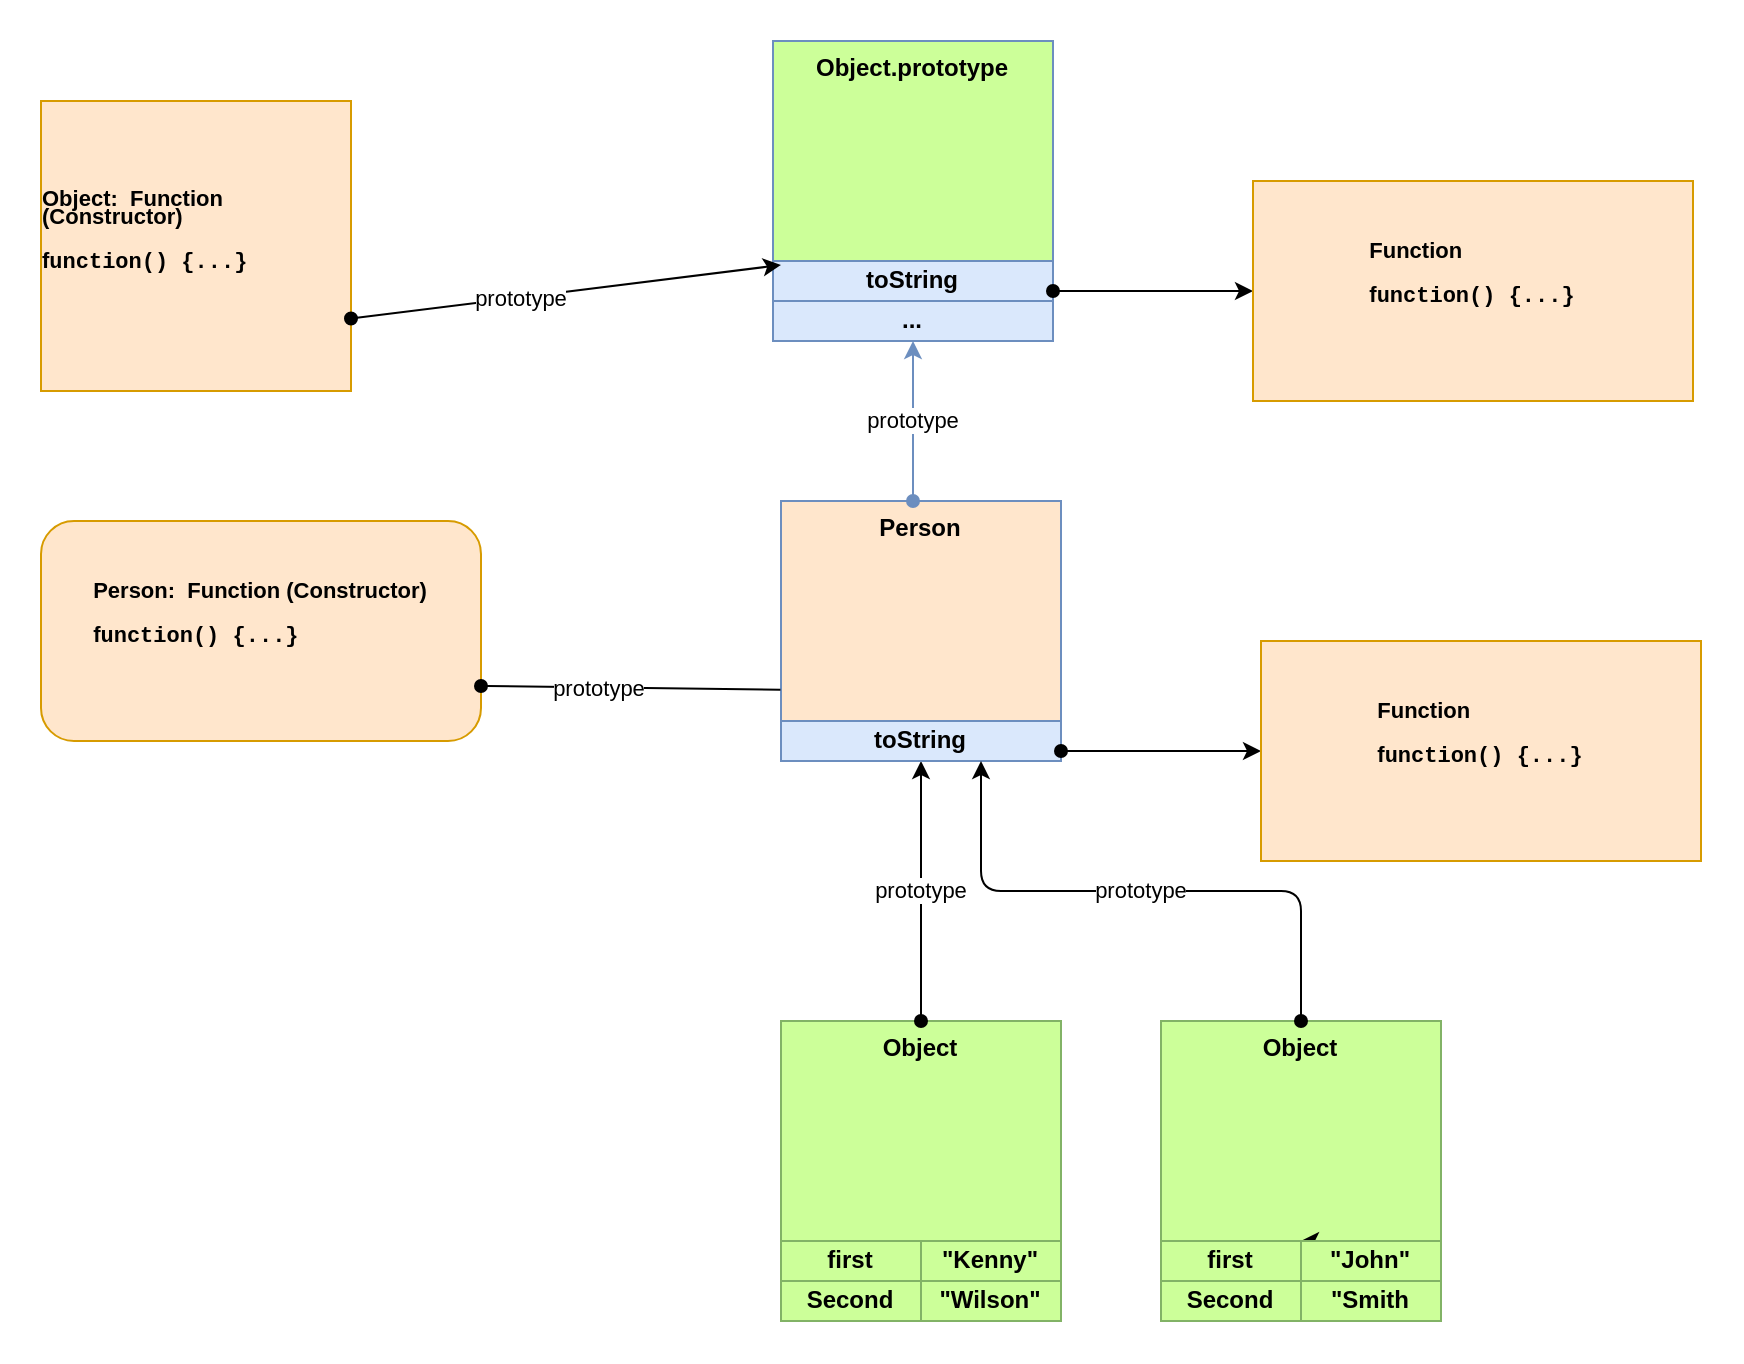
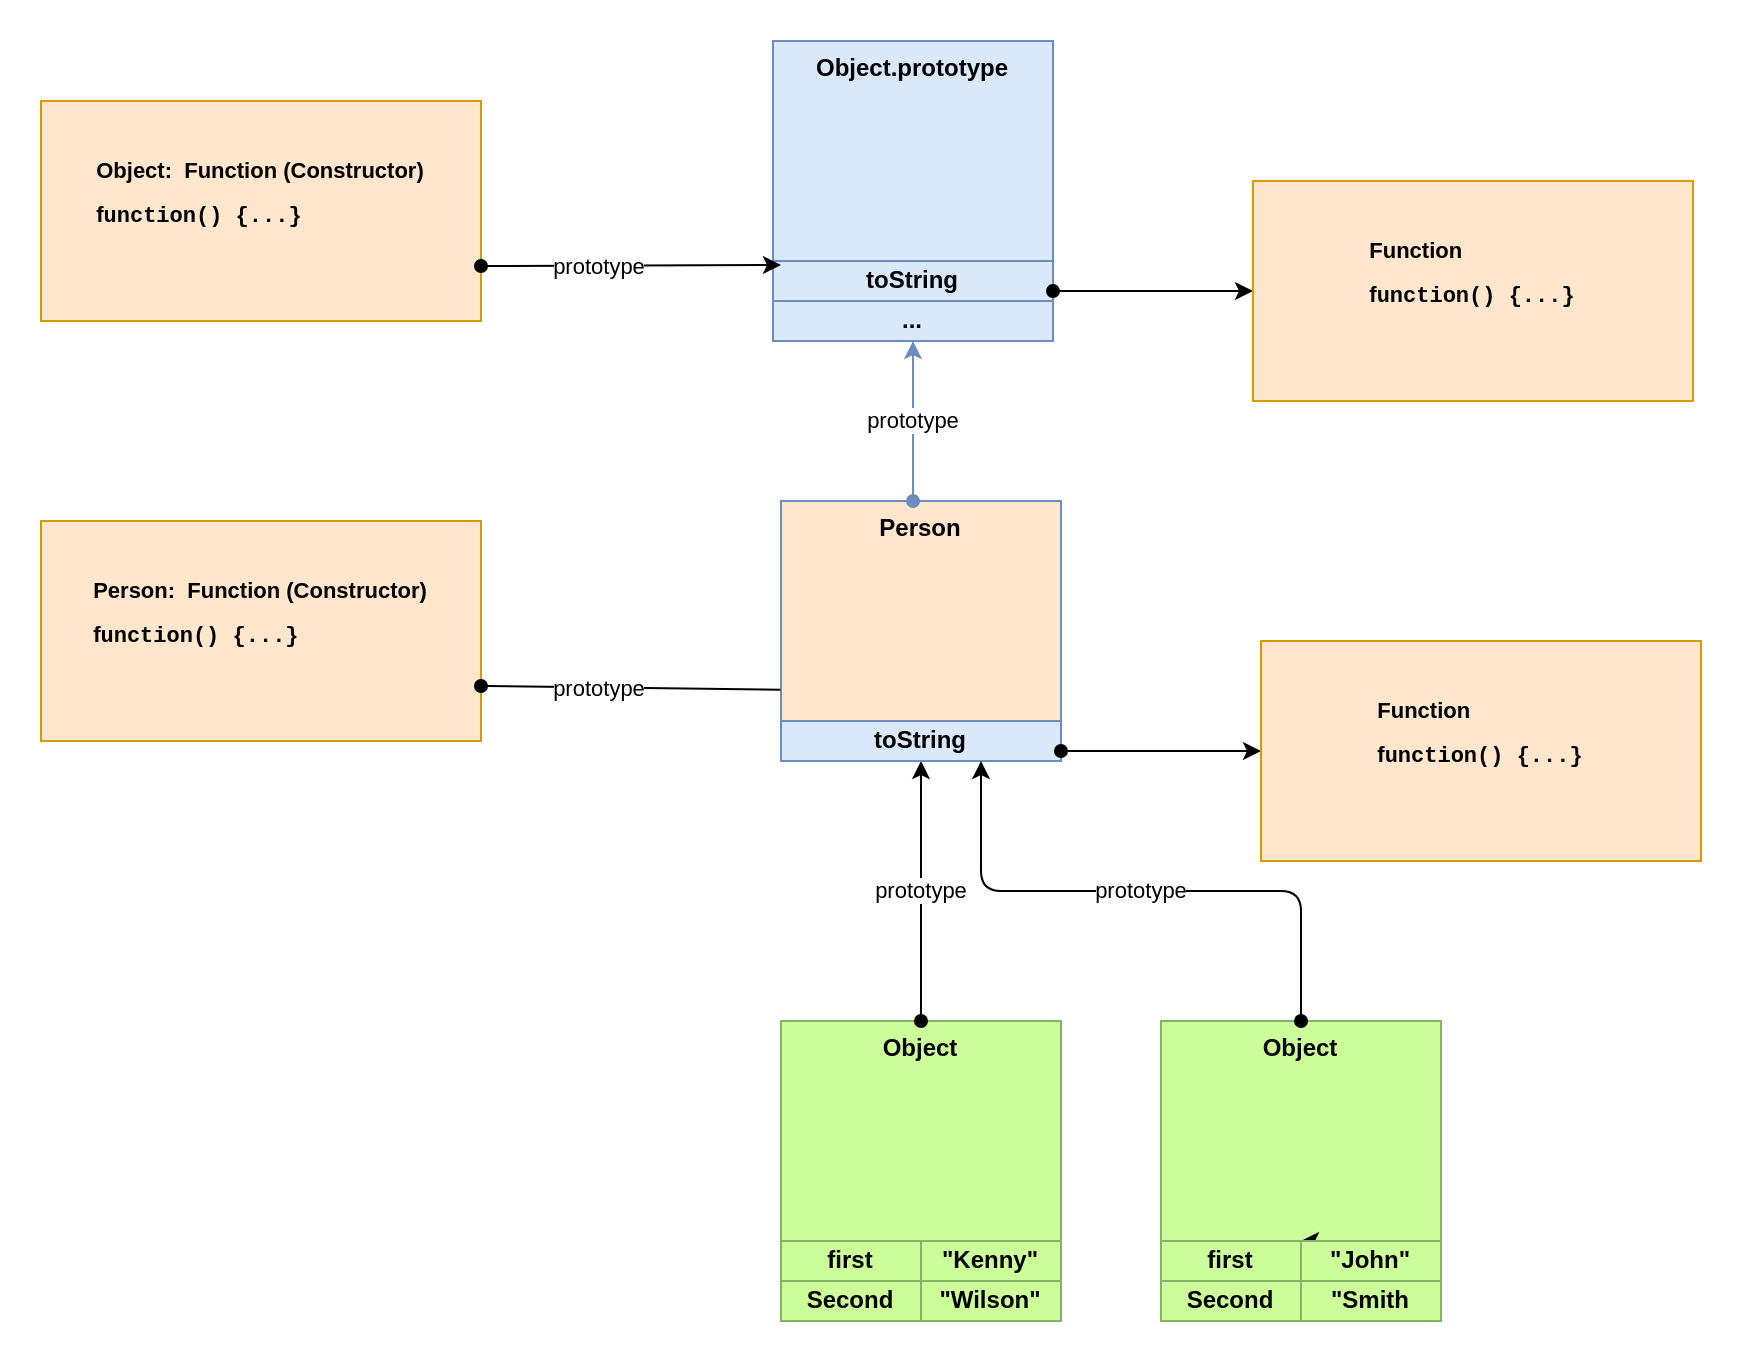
node "Object.prototype": fillcolor #ccff99 -> #dae8fc
node "Object: Function (Constructor) function() {...}": size 310x290 -> 440x220
node "Person: Function (Constructor) function() {...}": shape rounded rectangle -> rectangle
